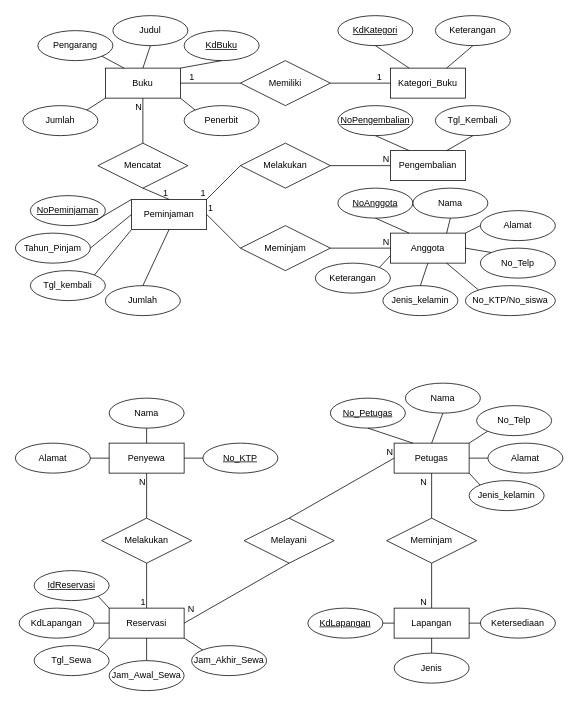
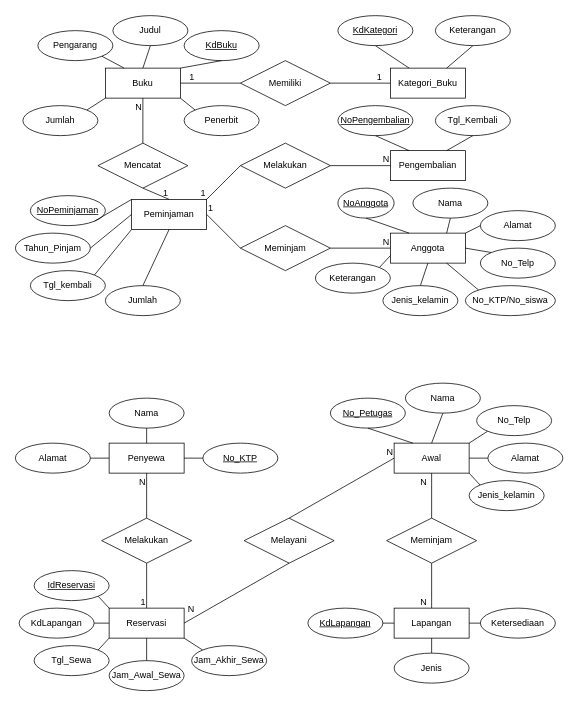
node "NoAnggota": size 75x30 -> 56x30
node "Petugas": label "Petugas" -> "Awal"
